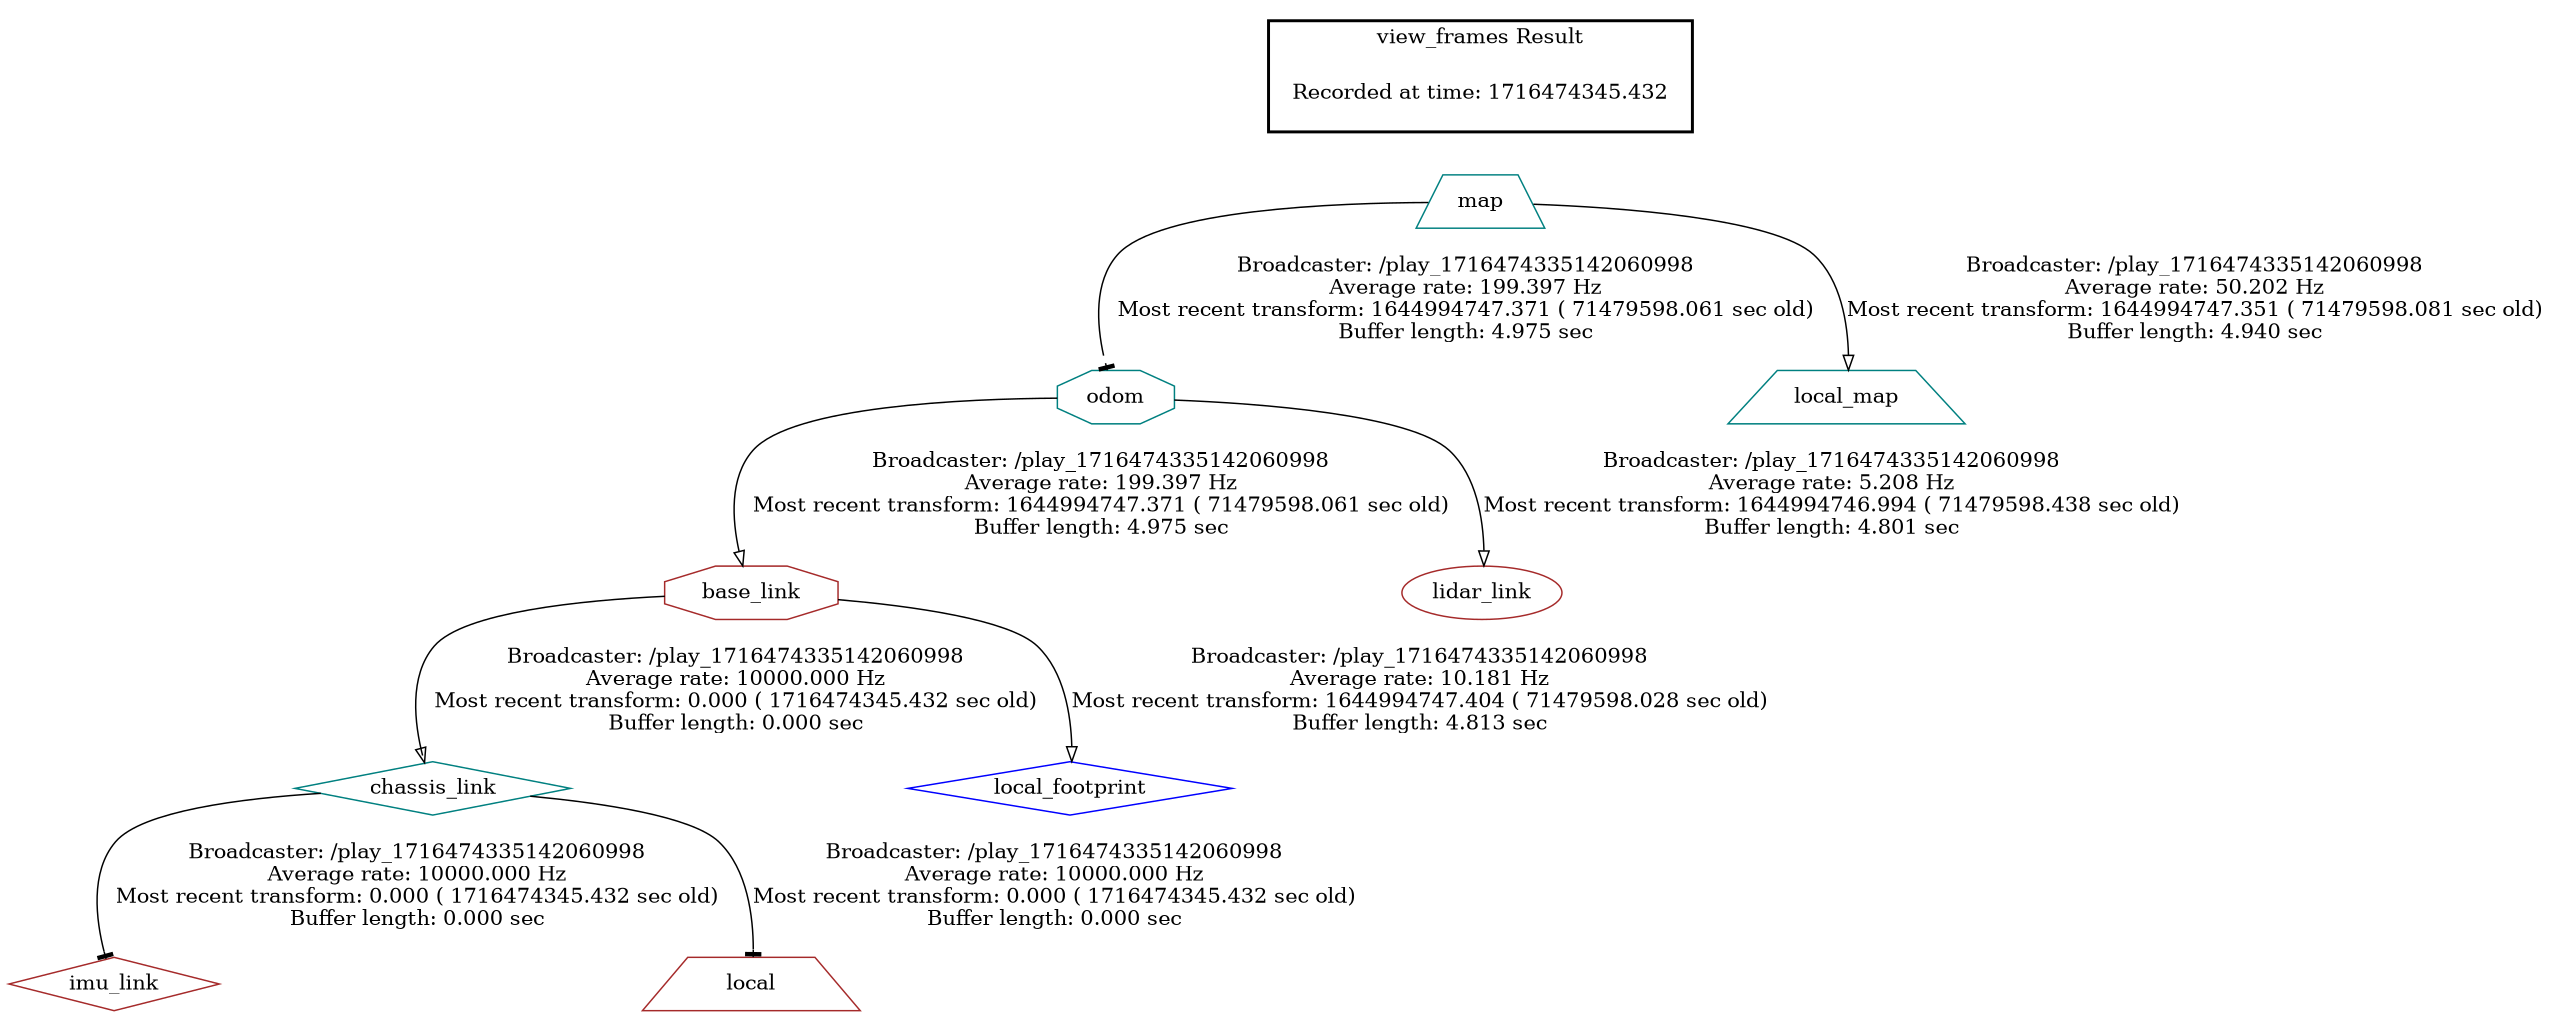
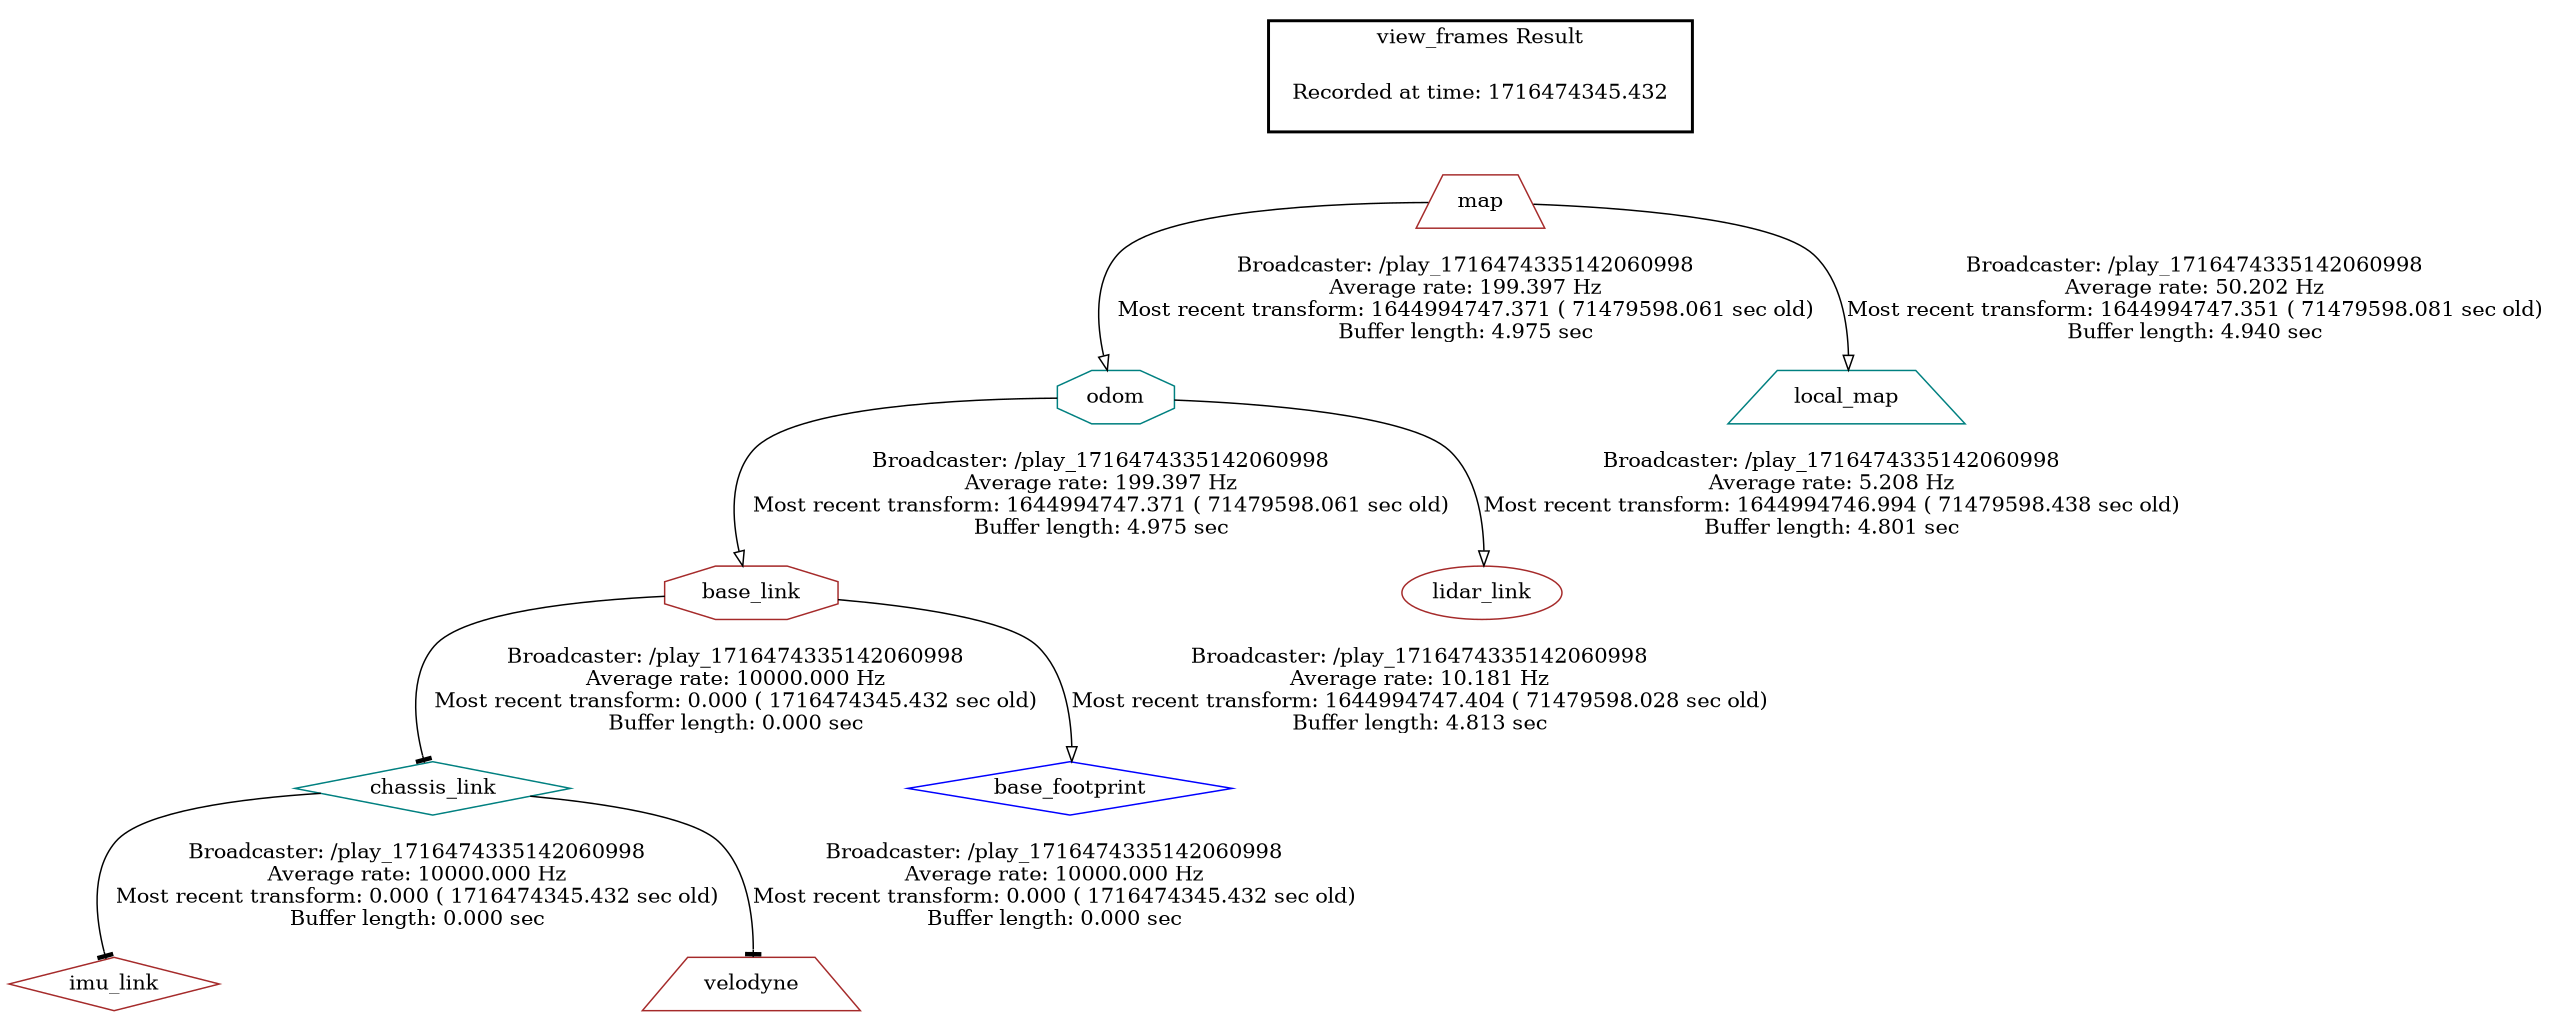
node "map": color teal -> brown
edge "map" -> "odom": arrowhead tee -> onormal
edge "base_link" -> "chassis_link": arrowhead onormal -> tee
node "local_footprint": label "local_footprint" -> "base_footprint"
node "local": label "local" -> "velodyne"
